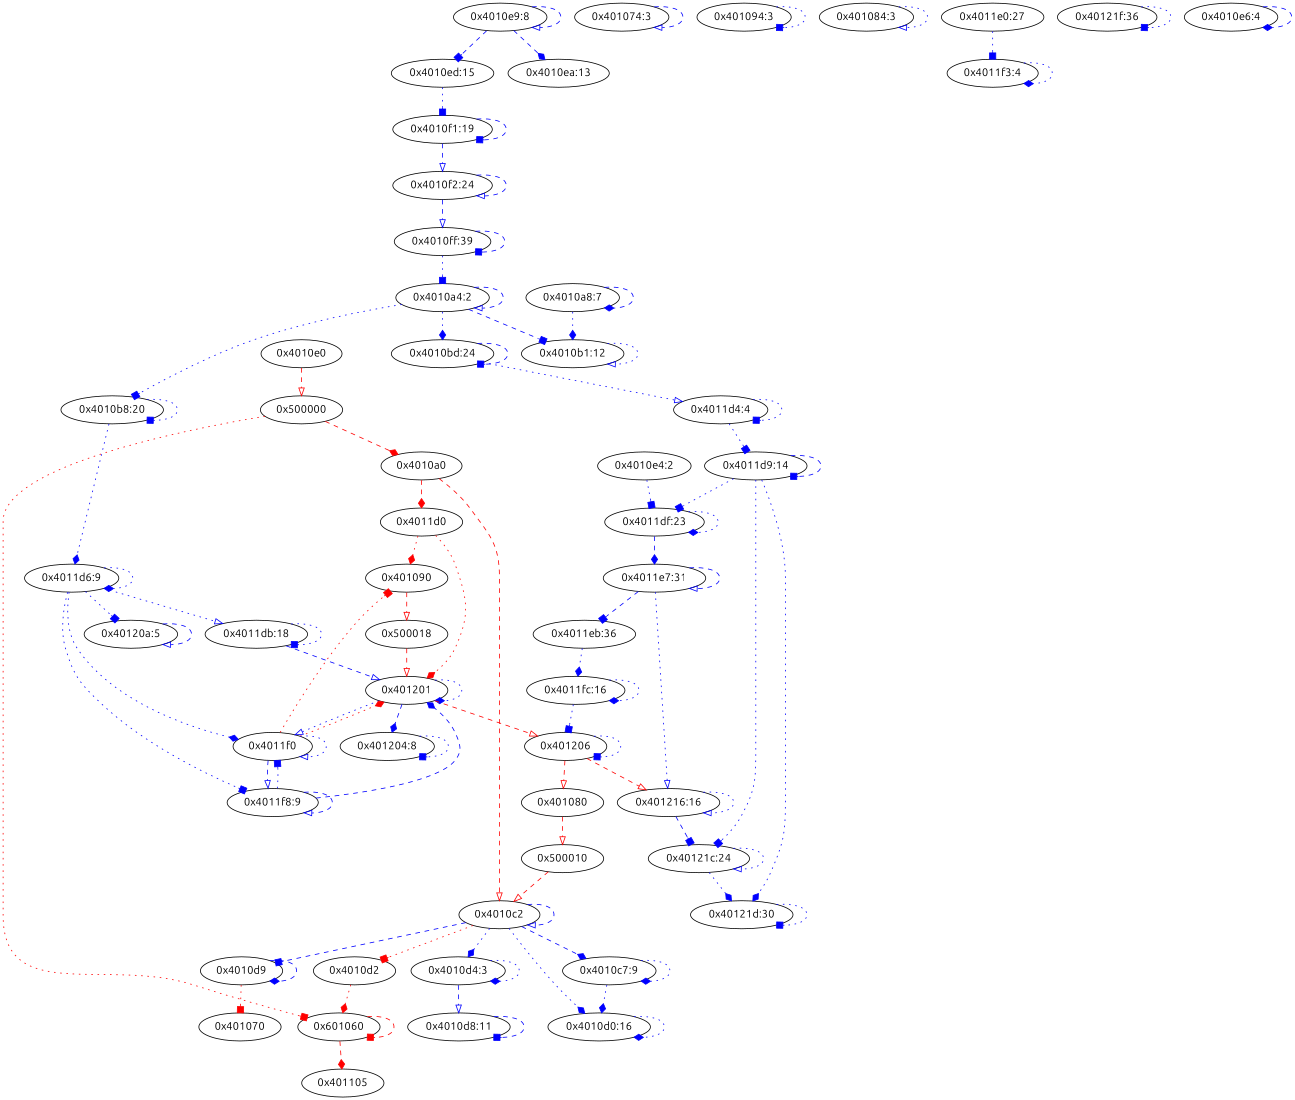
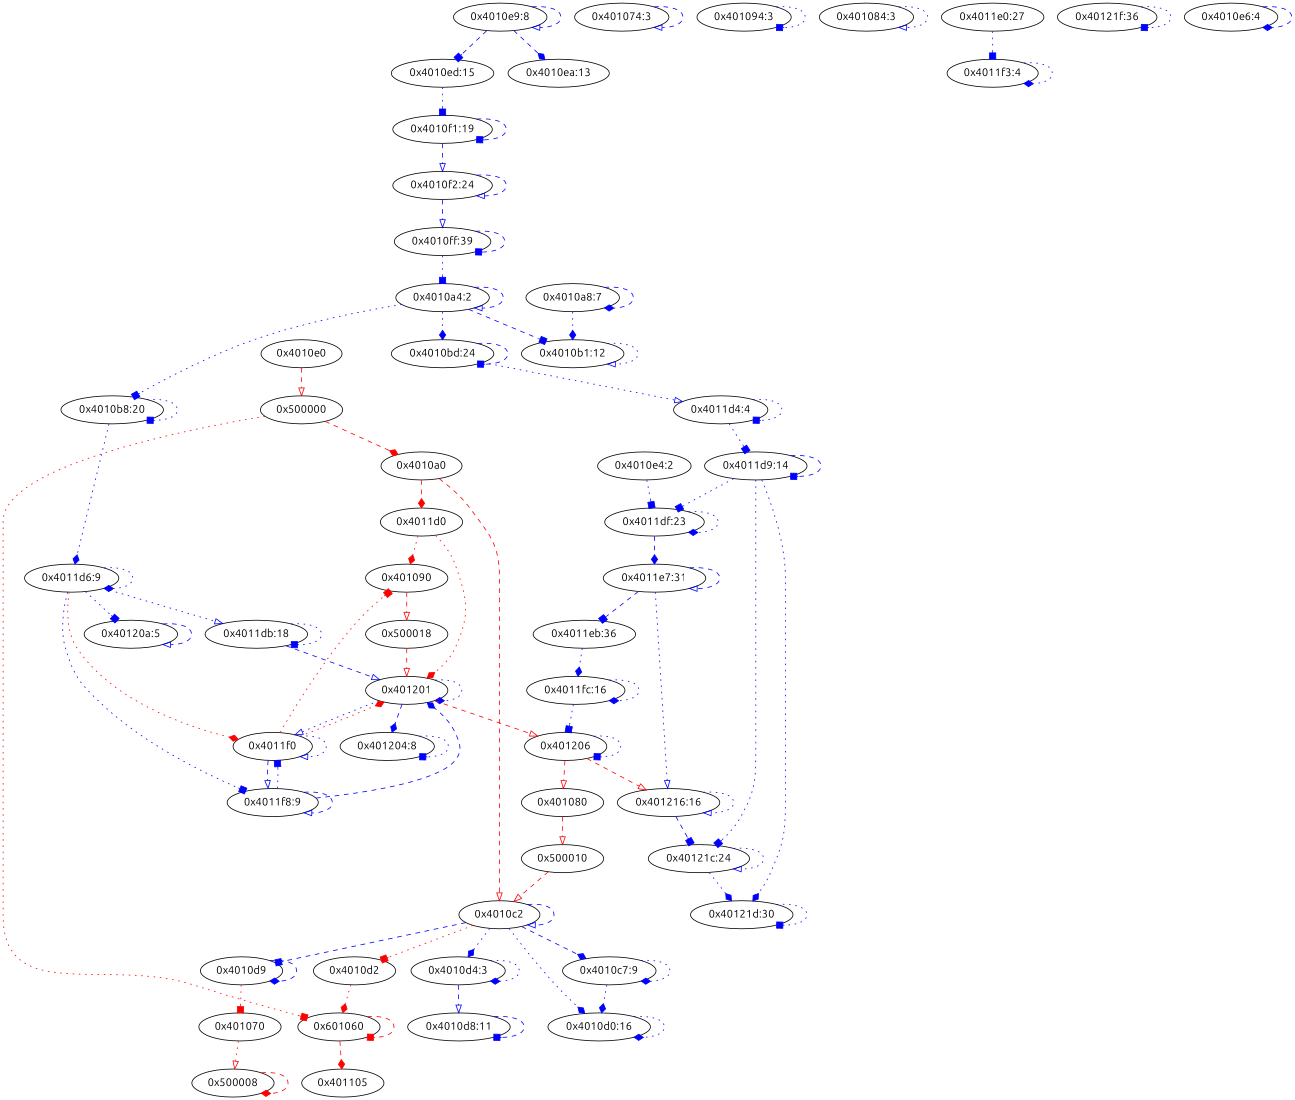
edge "0x4011d6:9" -> "0x4011f0": color blue -> red
node "0x500008": added
